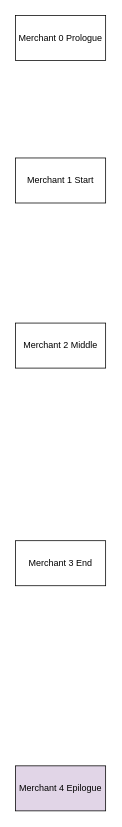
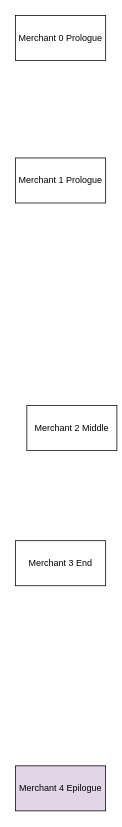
node "Merchant 1 Start": label "Merchant 1 Start" -> "Merchant 1 Prologue"
node "Merchant 2 Middle": moved (60, 345) -> (72, 428)
